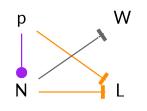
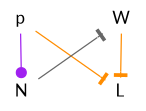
edge "N" -> "L": now "W" -> "L"
